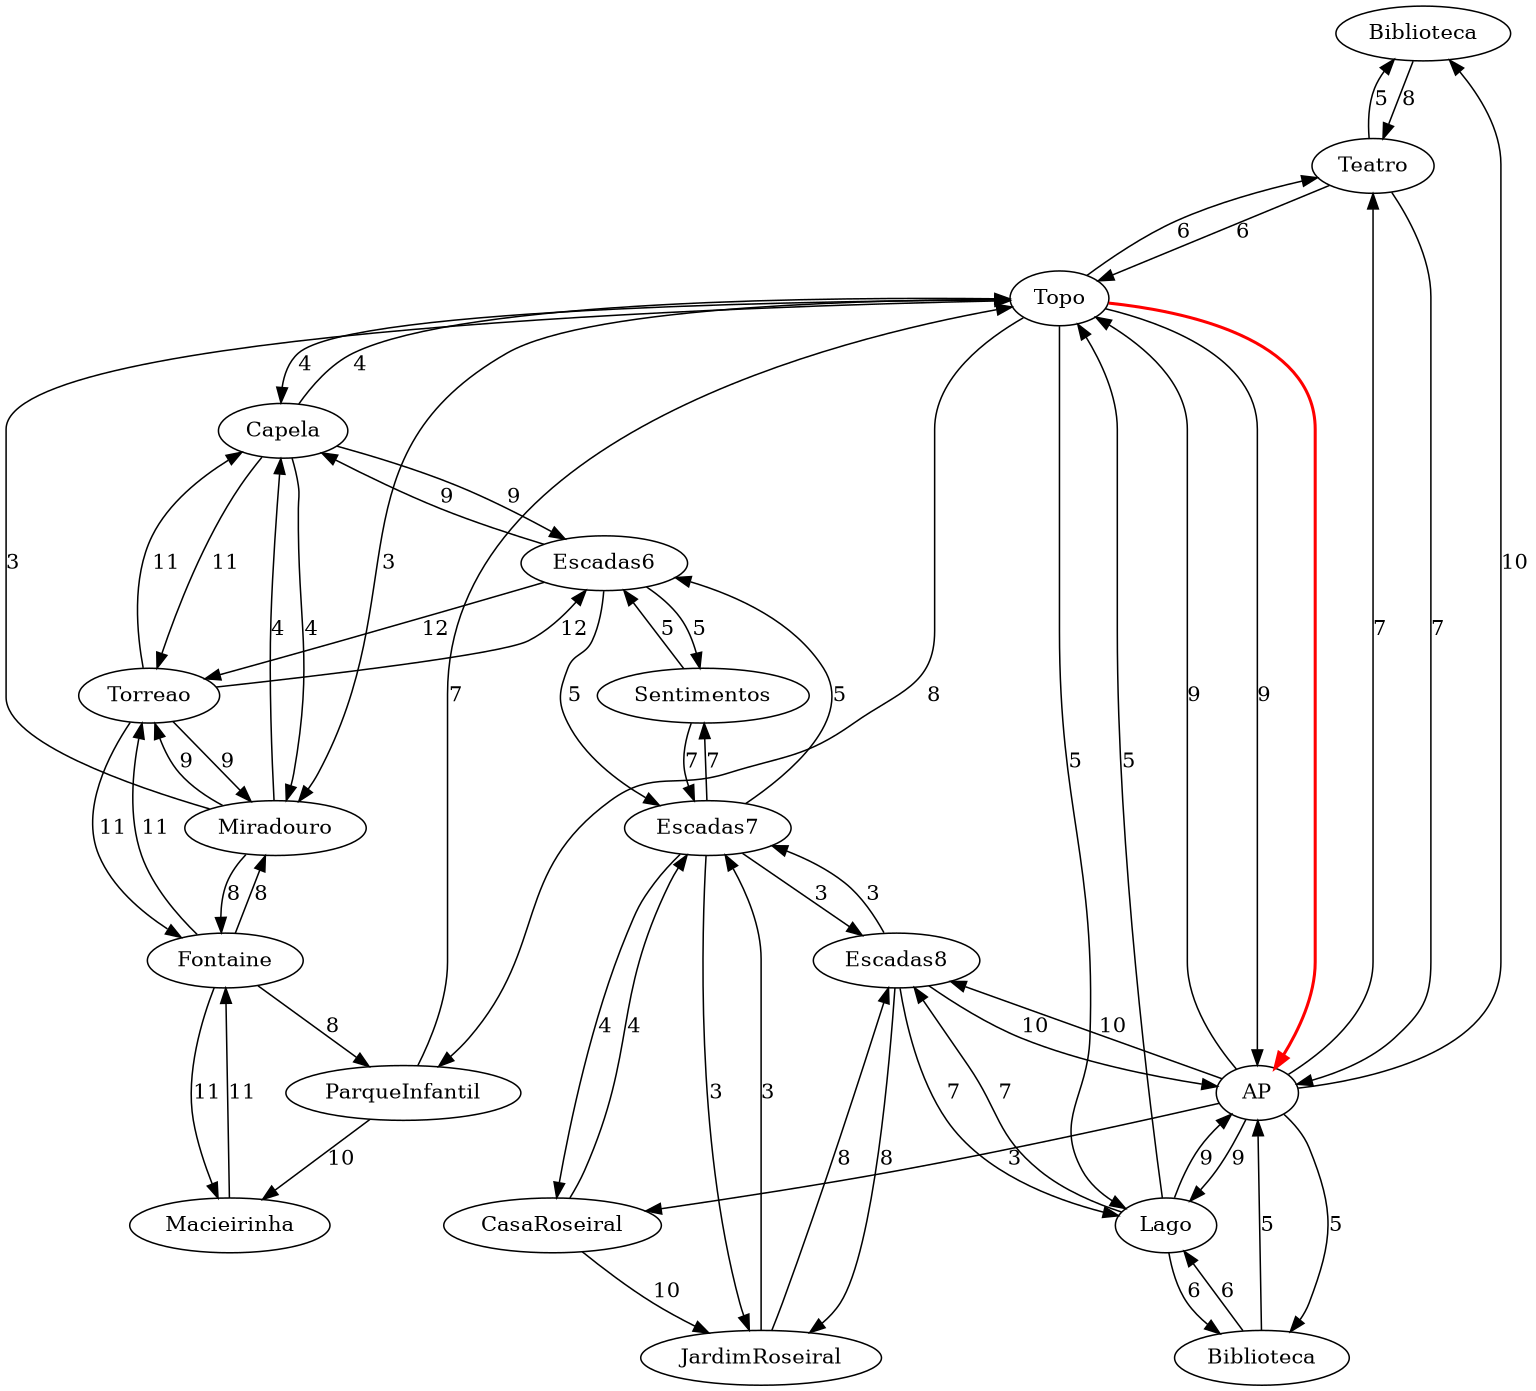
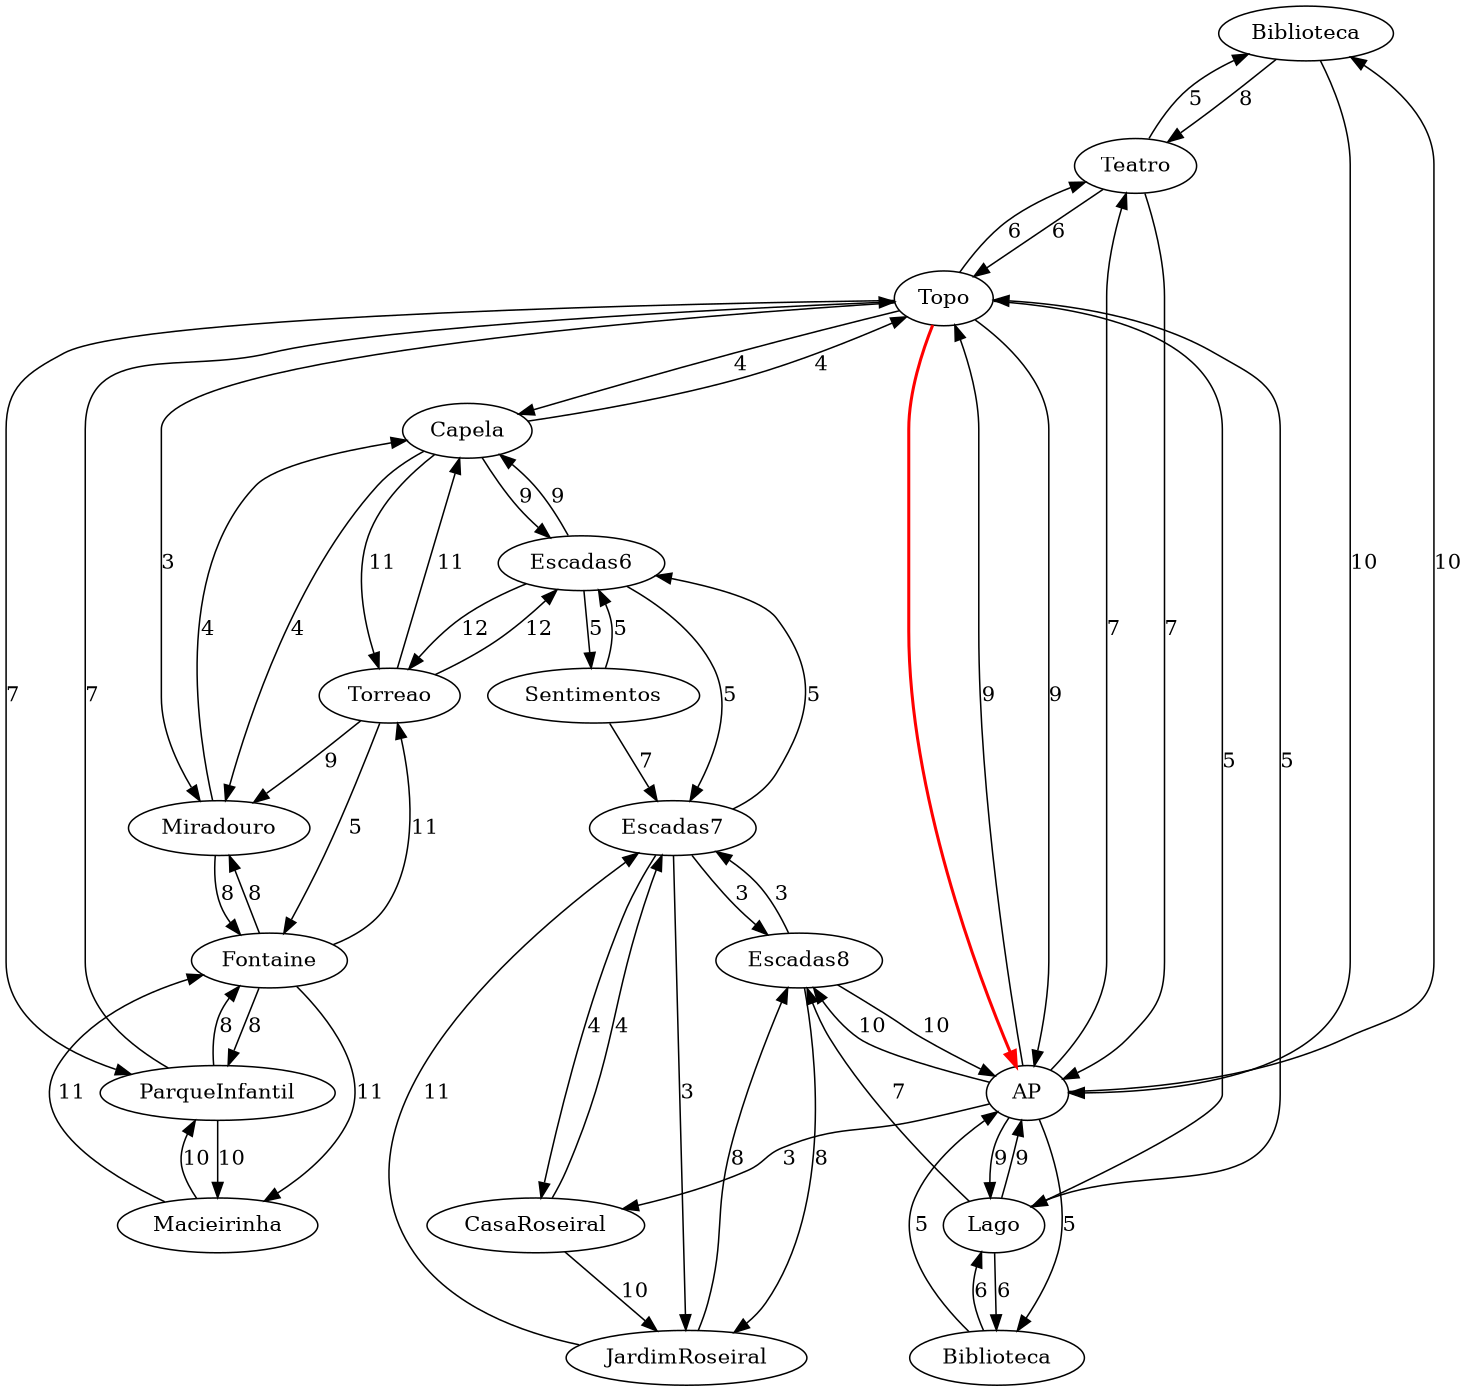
edge "Miradouro" -> "Topo": removed, label "3"
edge "﻿Biblioteca" -> "AP": added, label "10"
edge "Topo" -> "ParqueInfantil": label "8" -> "7"
edge "Escadas7" -> "Sentimentos": removed, label "7"
edge "Miradouro" -> "Torreao": removed, label "9"
edge "Torreao" -> "Fontaine": label "11" -> "5"
edge "ParqueInfantil" -> "Fontaine": added, label "8"
edge "JardimRoseiral" -> "Escadas7": label "3" -> "11"
edge "Escadas8" -> "Lago": removed, label "7"
edge "Macieirinha" -> "ParqueInfantil": added, label "10"
